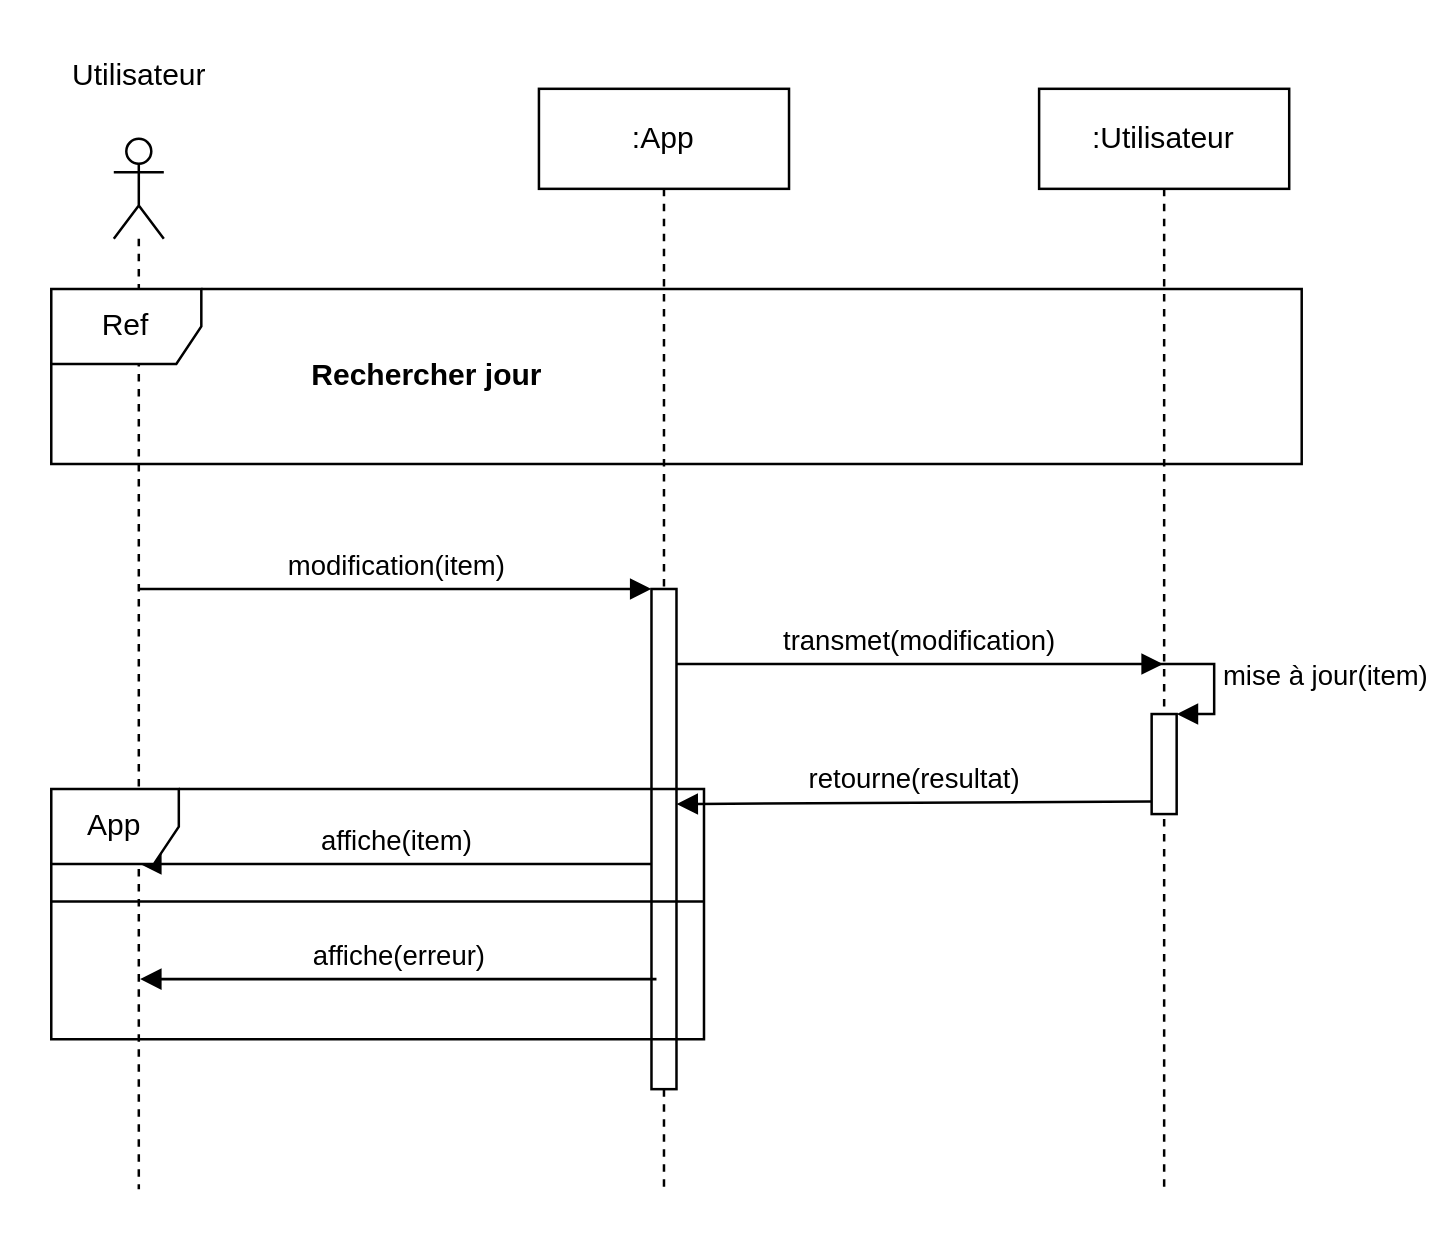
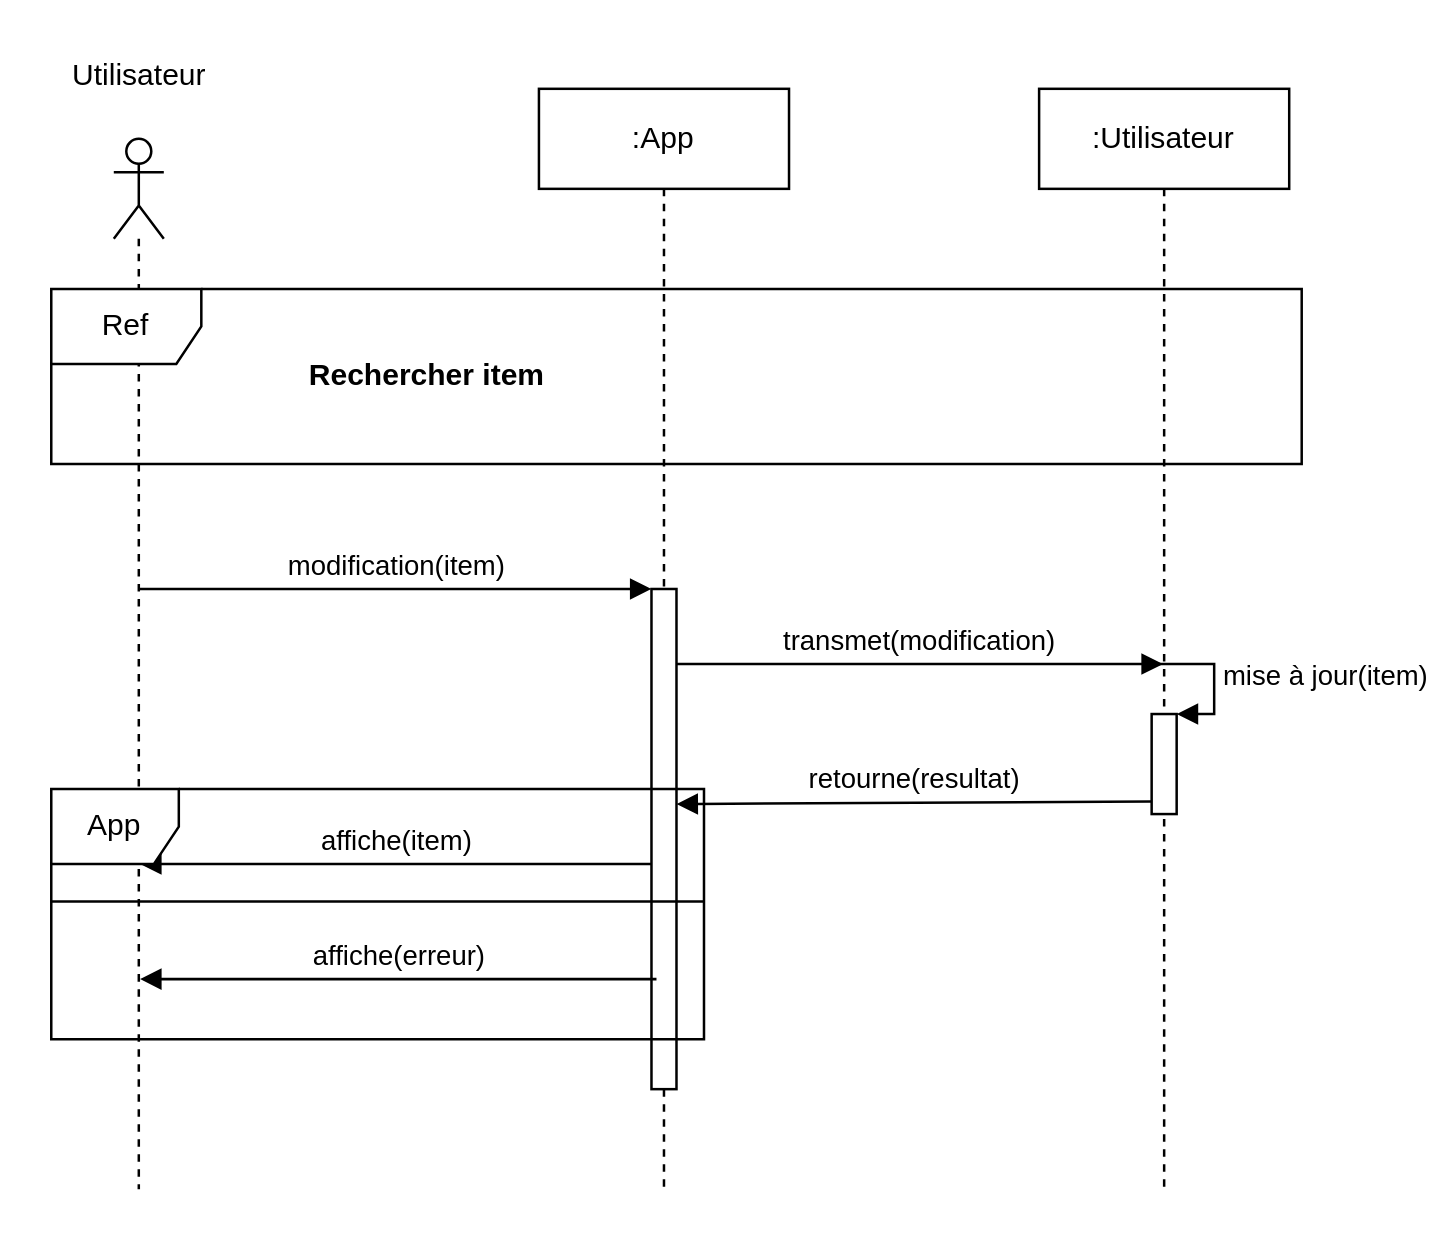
node "Rechercher jour": label "Rechercher jour" -> "Rechercher item"
